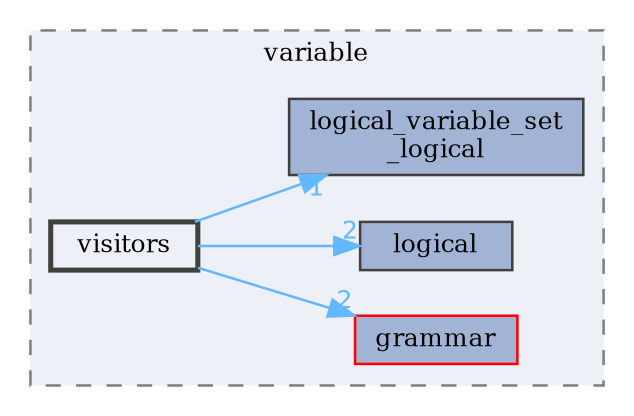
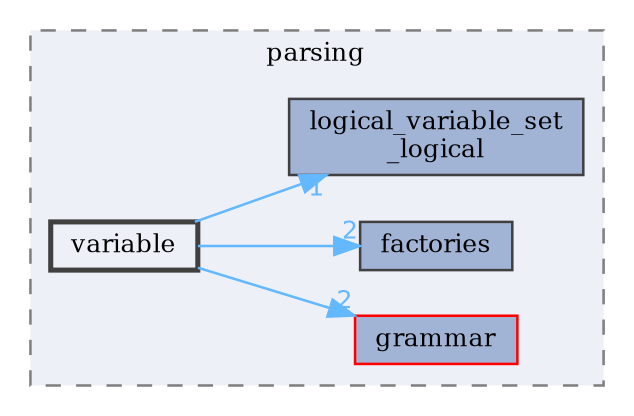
cluster "variable": label "variable" -> "parsing"
node "visitors": label "visitors" -> "variable"
node "logical": label "logical" -> "factories"
